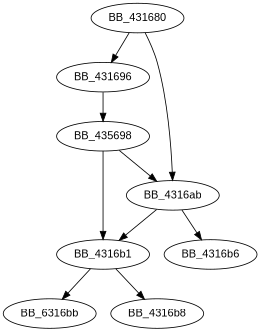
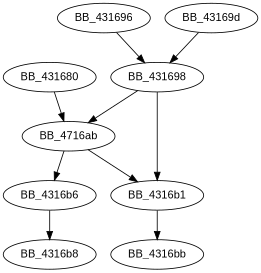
node "BB_43169d": added
edge "BB_431680" -> "BB_431696": removed
node "BB_435698": label "BB_435698" -> "BB_431698"
node "BB_4316ab": label "BB_4316ab" -> "BB_4716ab"
edge "BB_4316b1" -> "BB_4316b8": now "BB_4316b6" -> "BB_4316b8"
node "BB_6316bb": label "BB_6316bb" -> "BB_4316bb"
